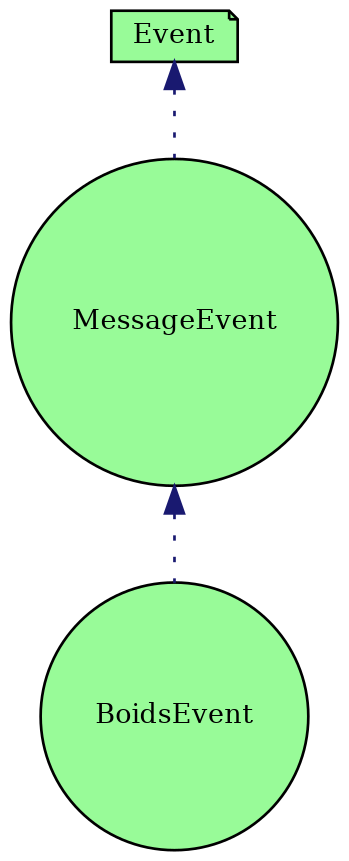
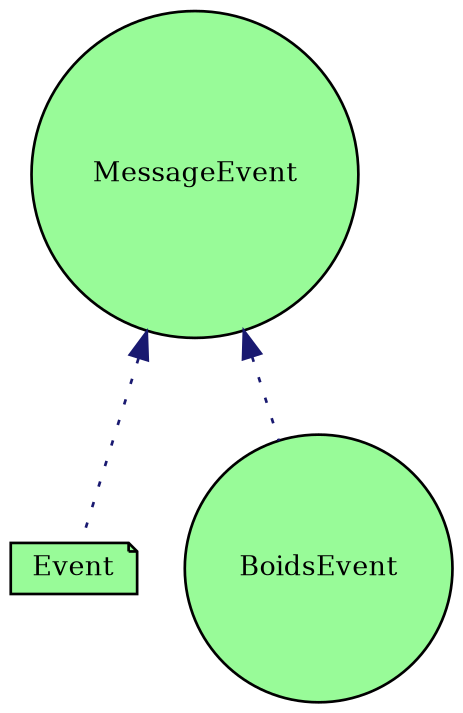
edge "MessageEvent" -> "Event": reversed
